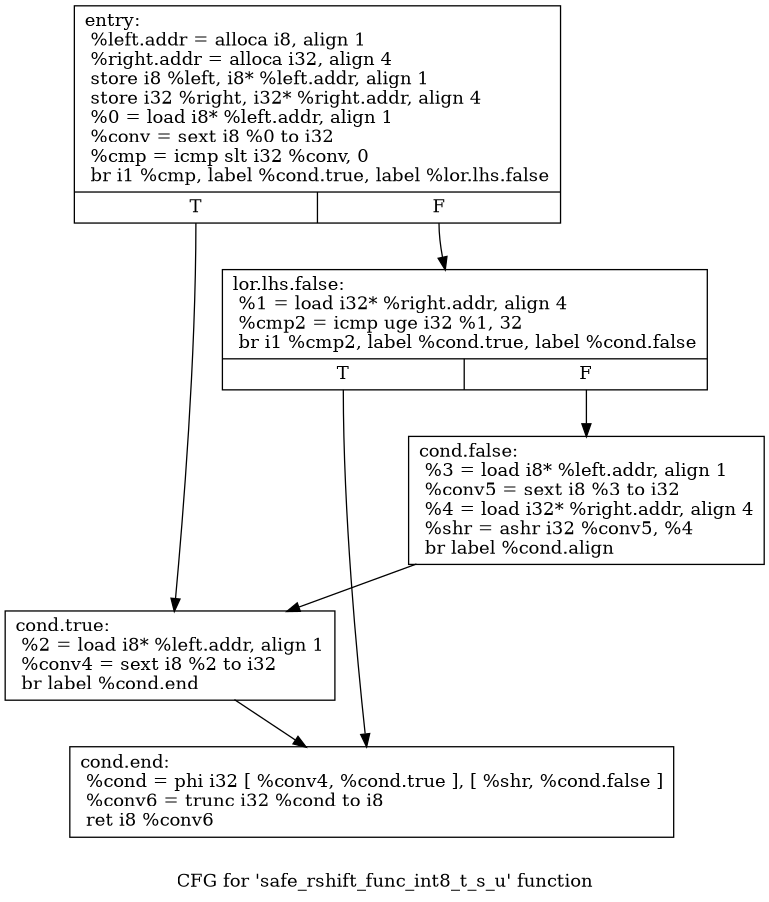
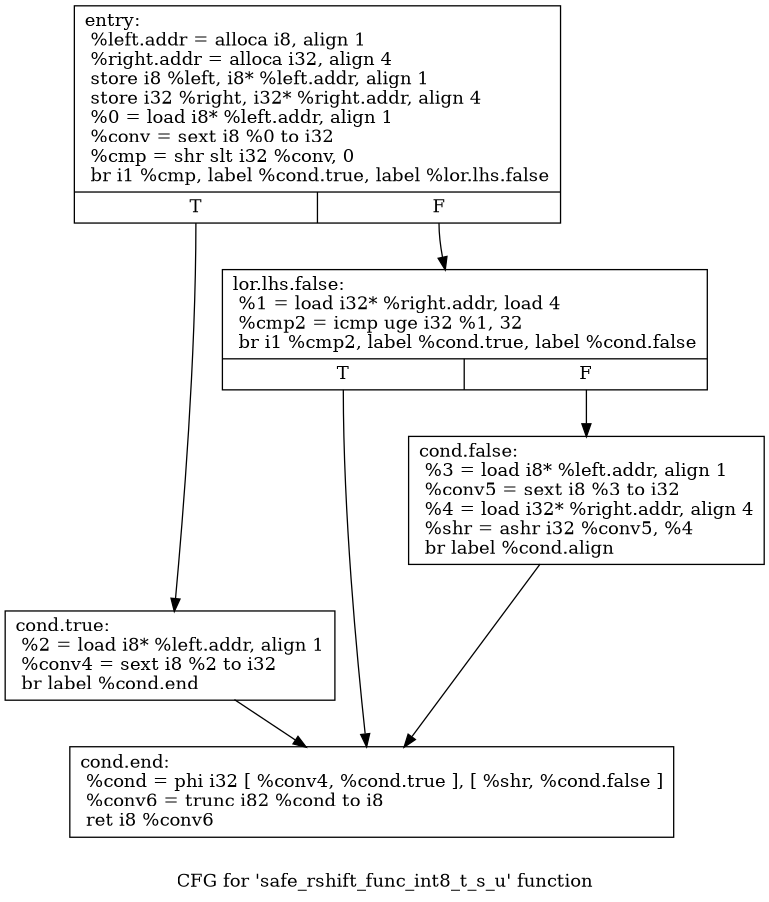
node "entry:": text "%cmp = icmp slt i32 %conv, 0" -> "%cmp = shr slt i32 %conv, 0"
node "lor.lhs.false:": text "%1 = load i32* %right.addr, align 4" -> "%1 = load i32* %right.addr, load 4"
edge "cond.false:" -> "cond.true:": now "cond.false:" -> "cond.end:"
node "cond.end:": text "%conv6 = trunc i32 %cond to i8" -> "%conv6 = trunc i82 %cond to i8"
